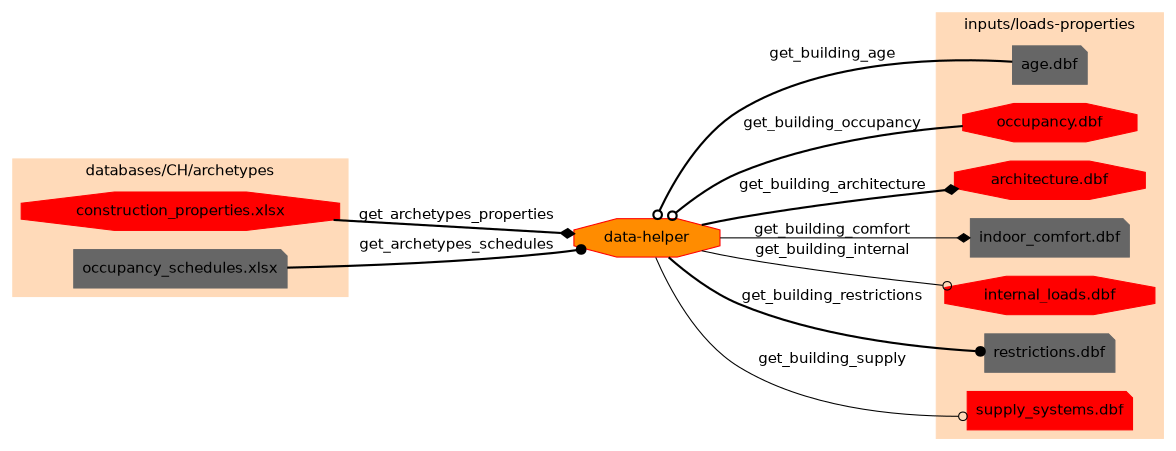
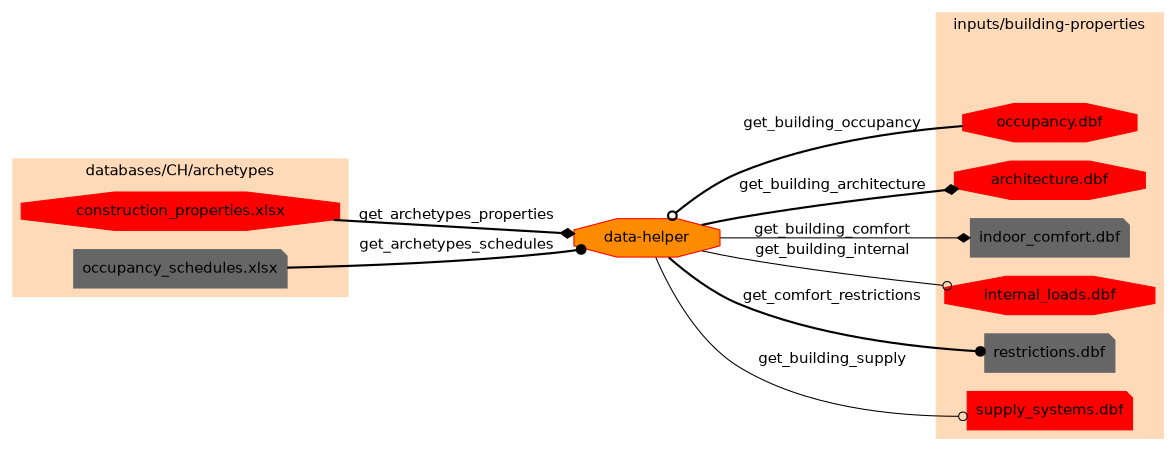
cluster "inputs/loads-properties": label "inputs/loads-properties" -> "inputs/building-properties"
node "age.dbf": removed
edge "data-helper" -> "restrictions.dbf": label "get_building_restrictions" -> "get_comfort_restrictions"
